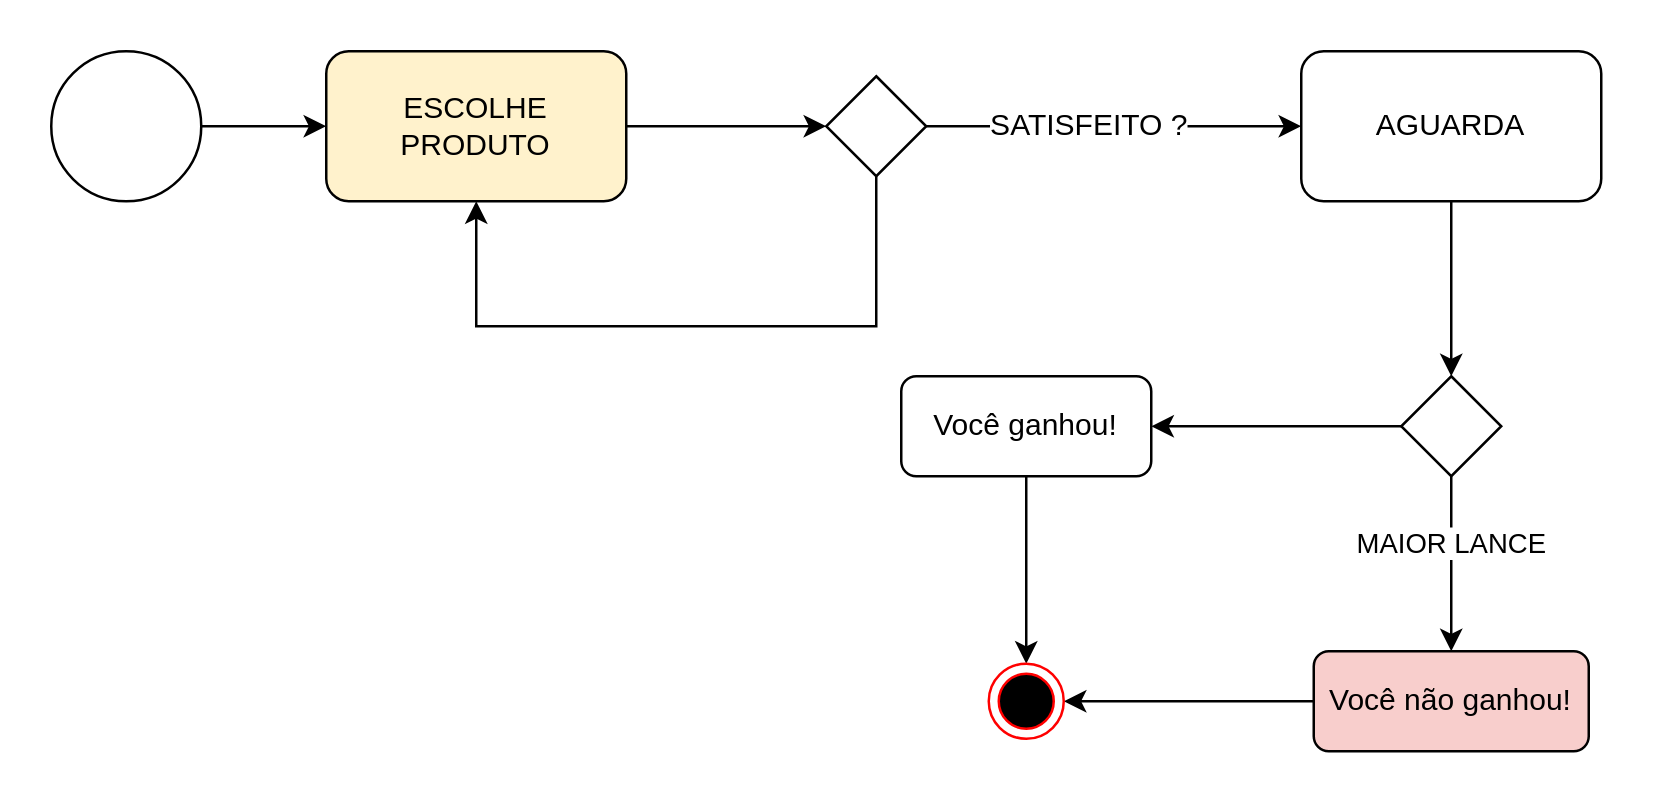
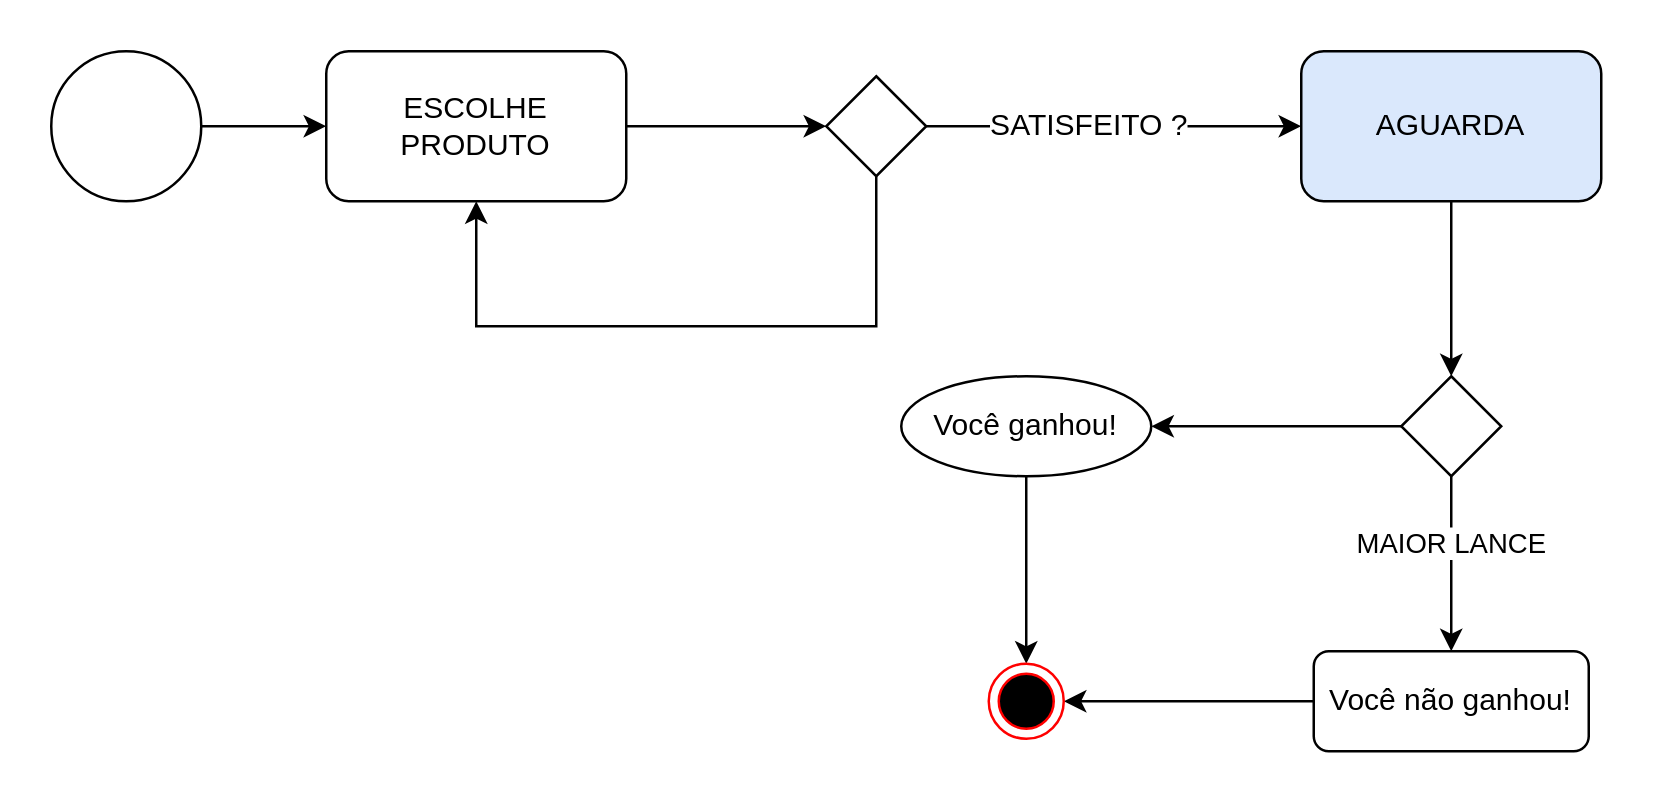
node "ESCOLHE PRODUTO": fillcolor #fff2cc -> #ffffff
node "AGUARDA": fillcolor #ffffff -> #dae8fc
node "Você ganhou!": shape rounded rectangle -> ellipse
node "Você não ganhou!": fillcolor #f8cecc -> #ffffff
